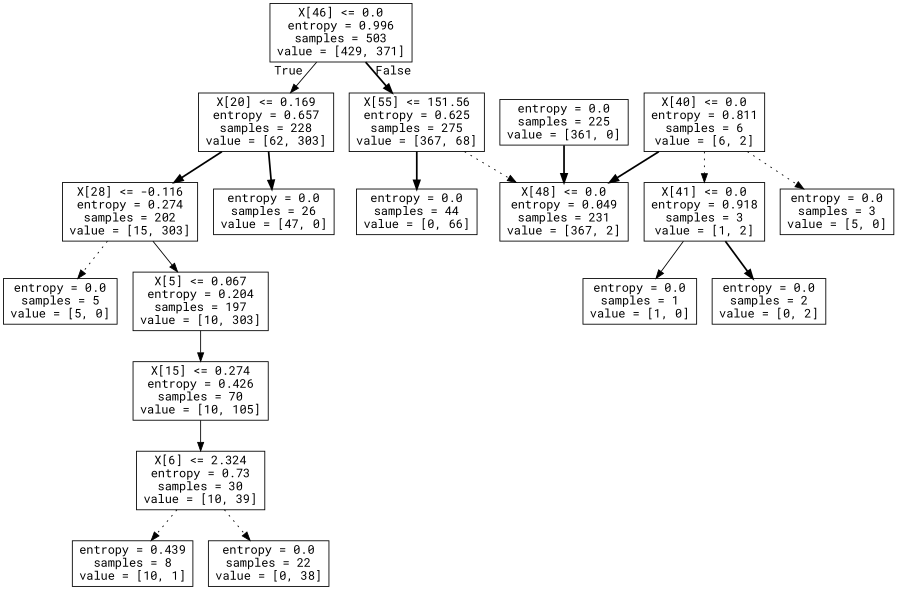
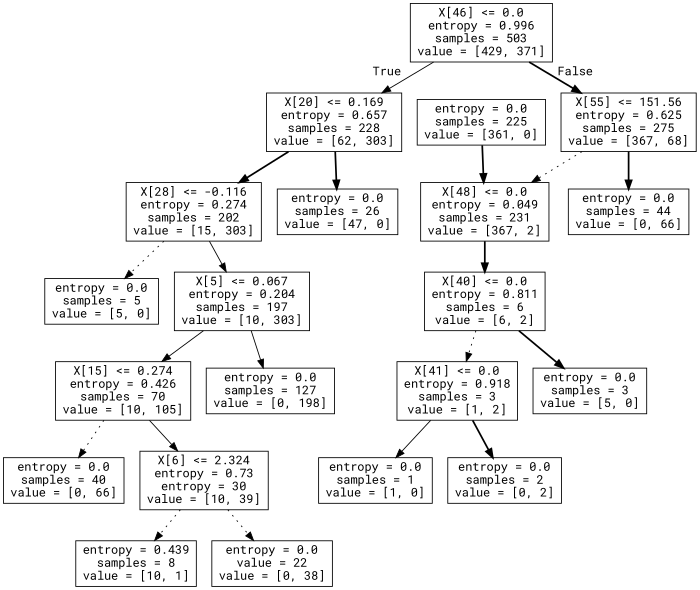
edge "X[40] <= 0.0 entropy = 0.811 samples = 6 value = [6, 2]" -> "X[48] <= 0.0 entropy = 0.049 samples = 231 value = [367, 2]": reversed
edge "X[40] <= 0.0 entropy = 0.811 samples = 6 value = [6, 2]" -> "entropy = 0.0 samples = 3 value = [5, 0]": style dotted -> bold
node "entropy = 0.0 samples = 127 value = [0, 198]": added
node "entropy = 0.0 samples = 40 value = [0, 66]": added
node "X[6] <= 2.324 entropy = 0.73 samples = 30 value = [10, 39]": label "X[6] <= 2.324 entropy = 0.73 samples = 30 value = [10, 39]" -> "X[6] <= 2.324 entropy = 0.73 entropy = 30 value = [10, 39]"
node "entropy = 0.0 samples = 22 value = [0, 38]": label "entropy = 0.0 samples = 22 value = [0, 38]" -> "entropy = 0.0 value = 22 value = [0, 38]"
